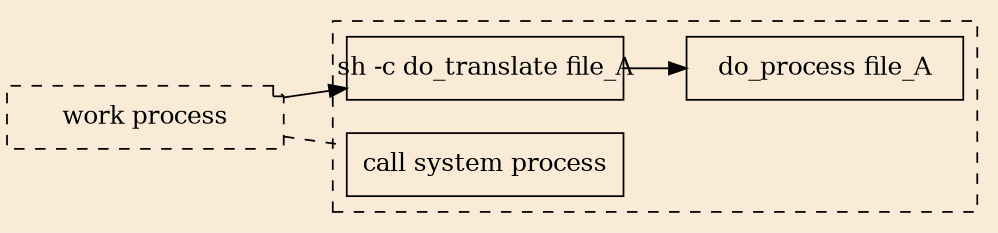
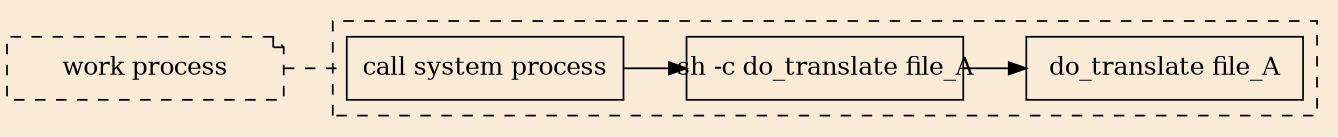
node "do_process file_A": label "do_process file_A" -> "do_translate file_A"
edge "work process" -> "sh -c do_translate file_A": now "call system process" -> "sh -c do_translate file_A"
